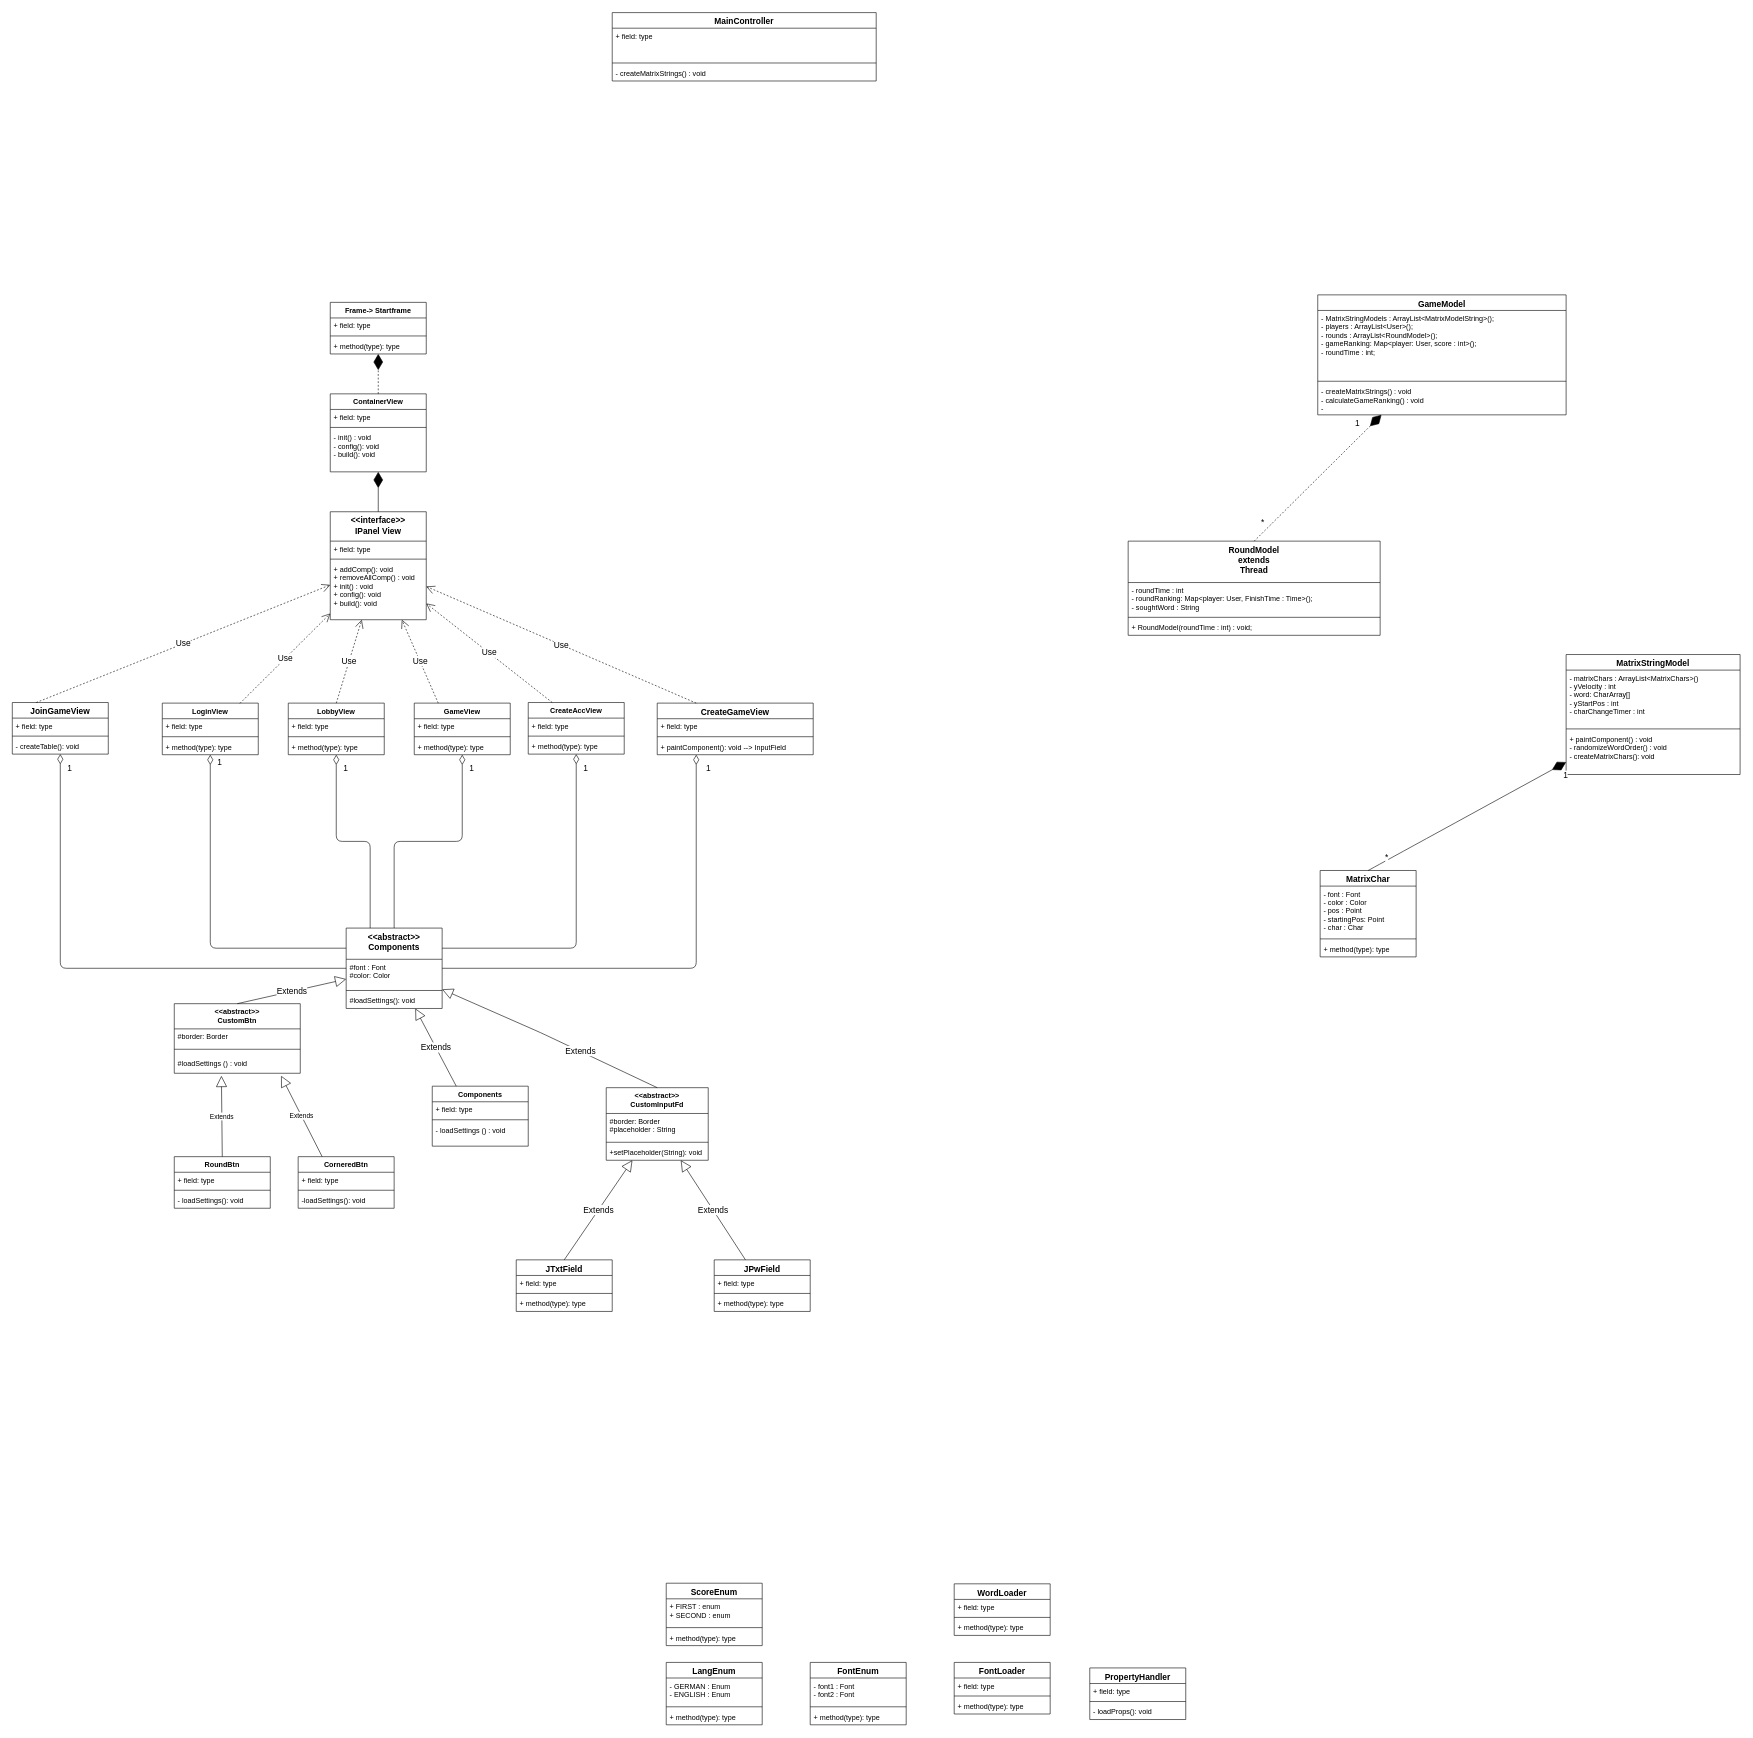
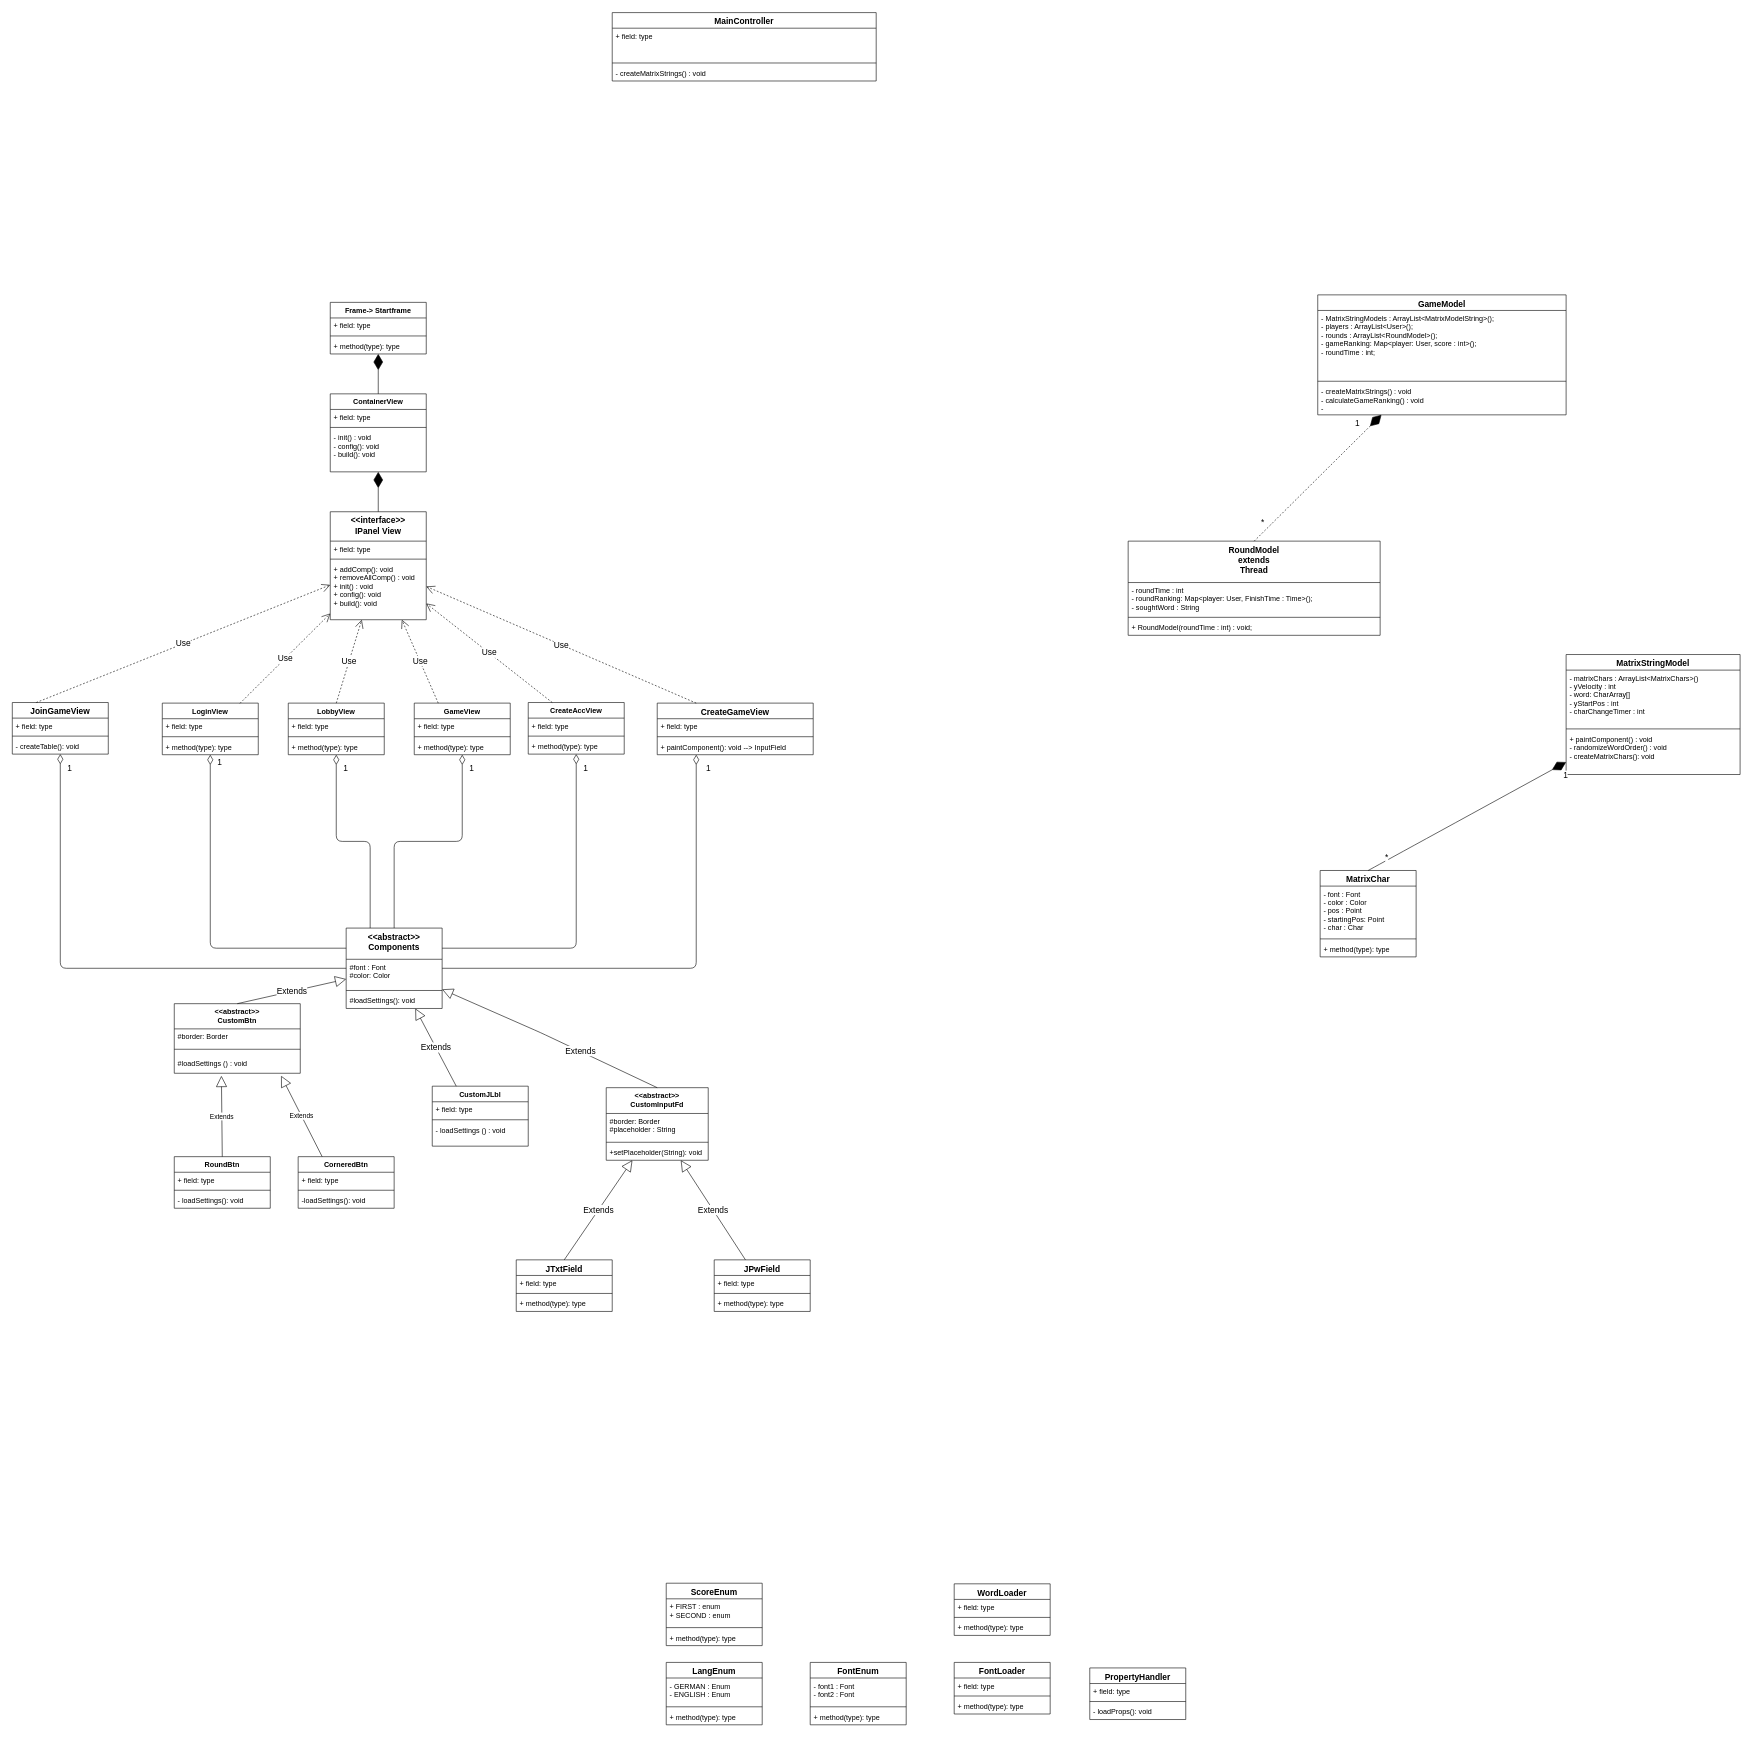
edge "ContainerView" -> "Frame-> Startframe": style dashed -> solid
node "Components": label "Components" -> "CustomJLbl"
